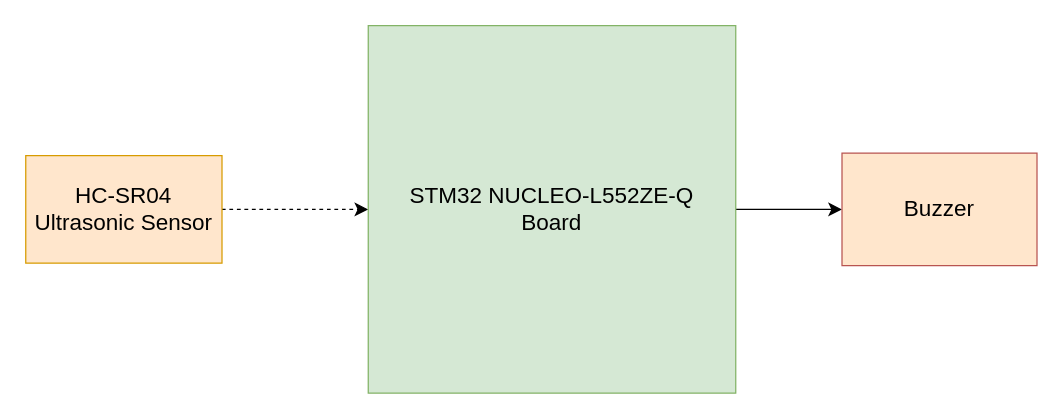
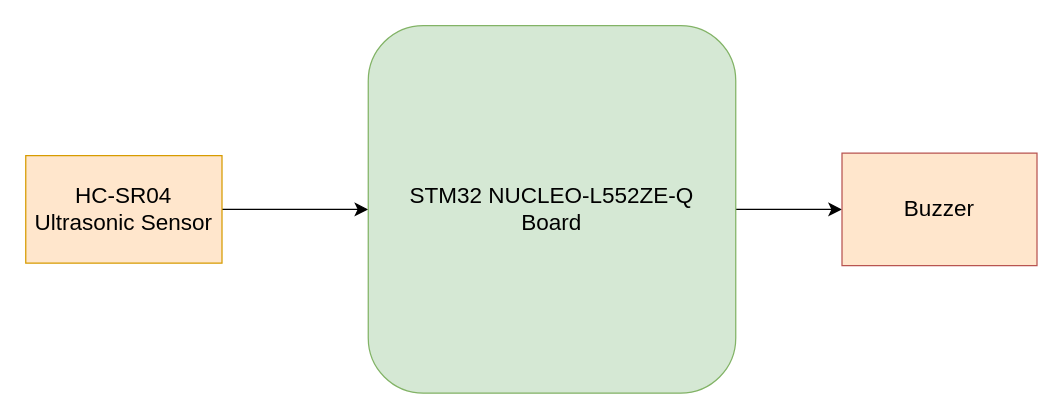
edge "HC-SR04 Ultrasonic Sensor" -> "STM32 NUCLEO-L552ZE-Q Board": style dashed -> solid
node "STM32 NUCLEO-L552ZE-Q Board": shape rectangle -> rounded rectangle
